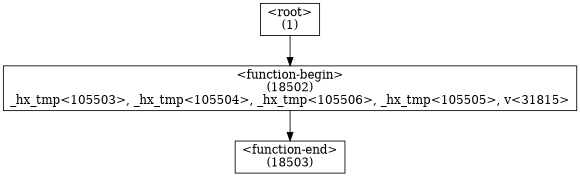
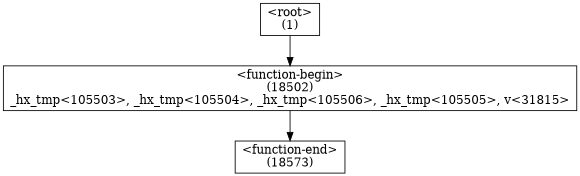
node "<function-end> (18503)": label "<function-end> (18503)" -> "<function-end> (18573)"
